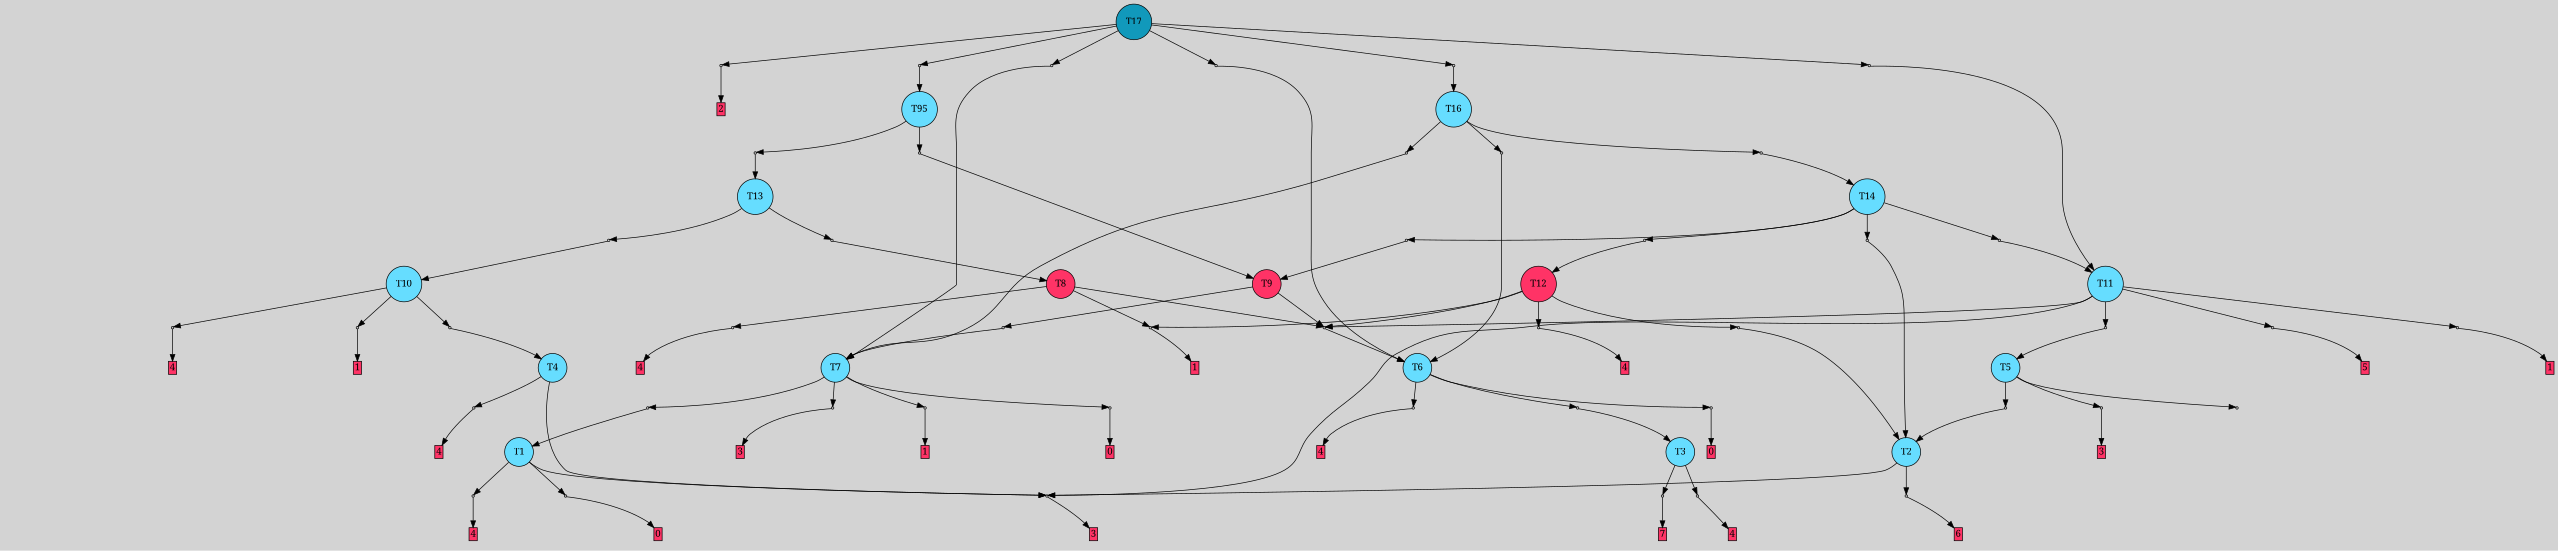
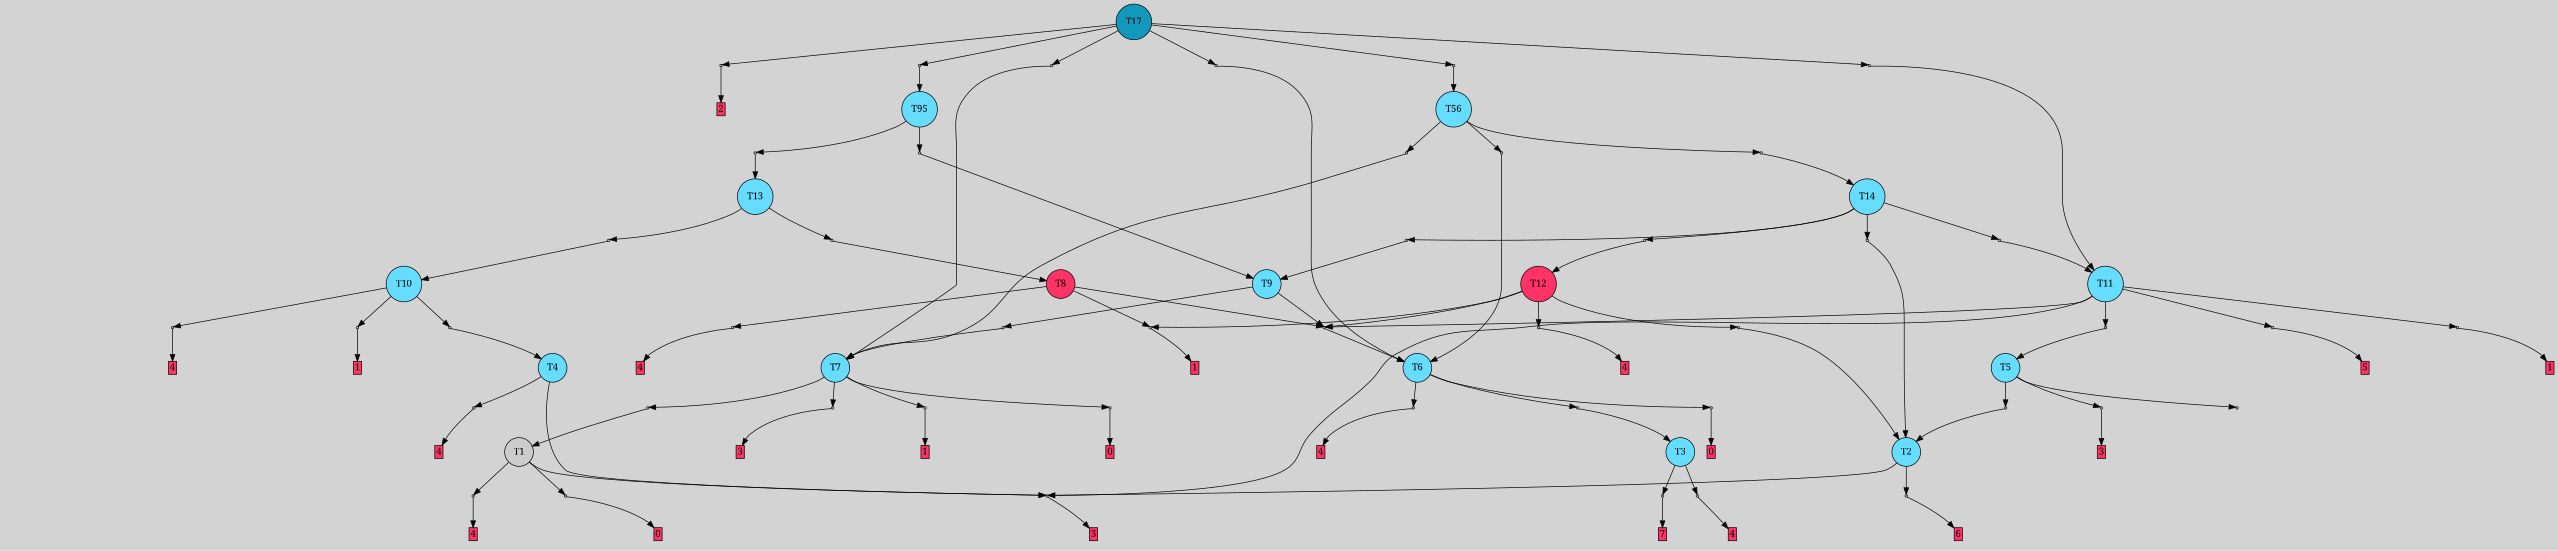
node "T16": label "T16" -> "T56"
node "T9": fillcolor #ff3366 -> #66ddff
node "T1": fillcolor #66ddff -> #cccccc
